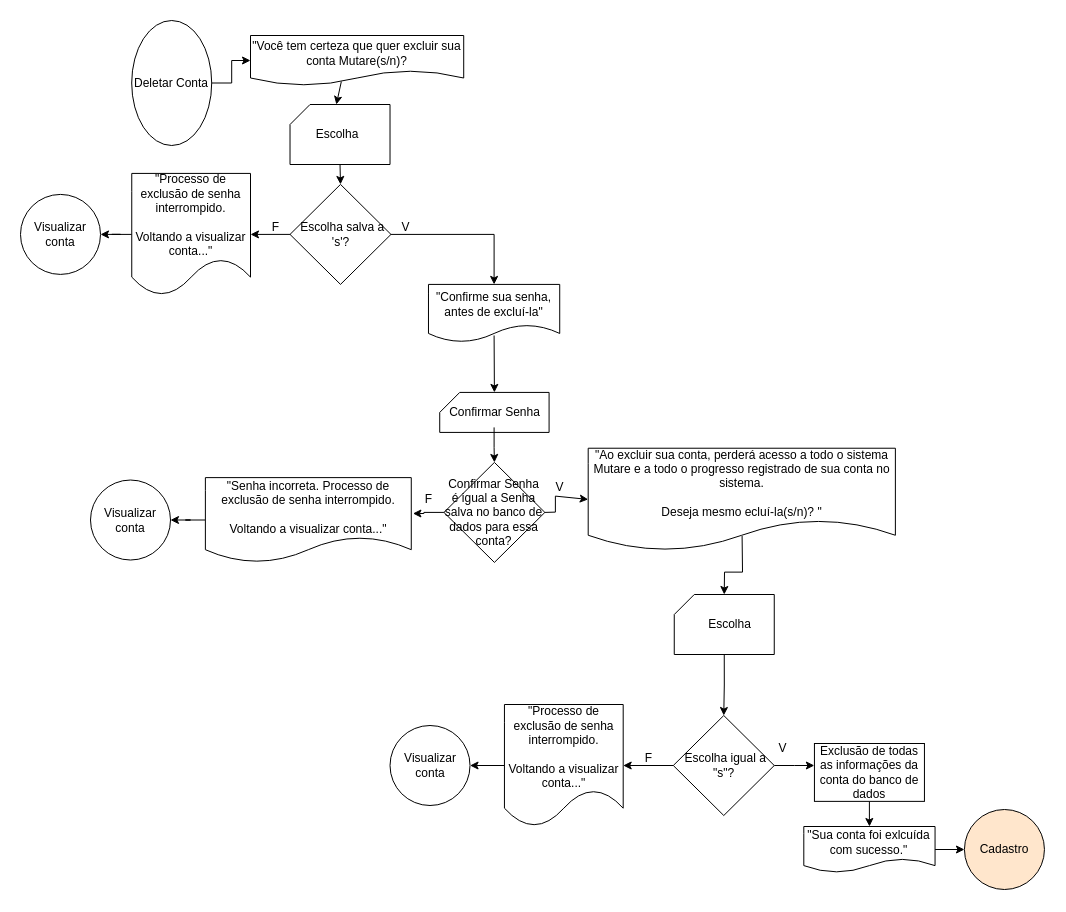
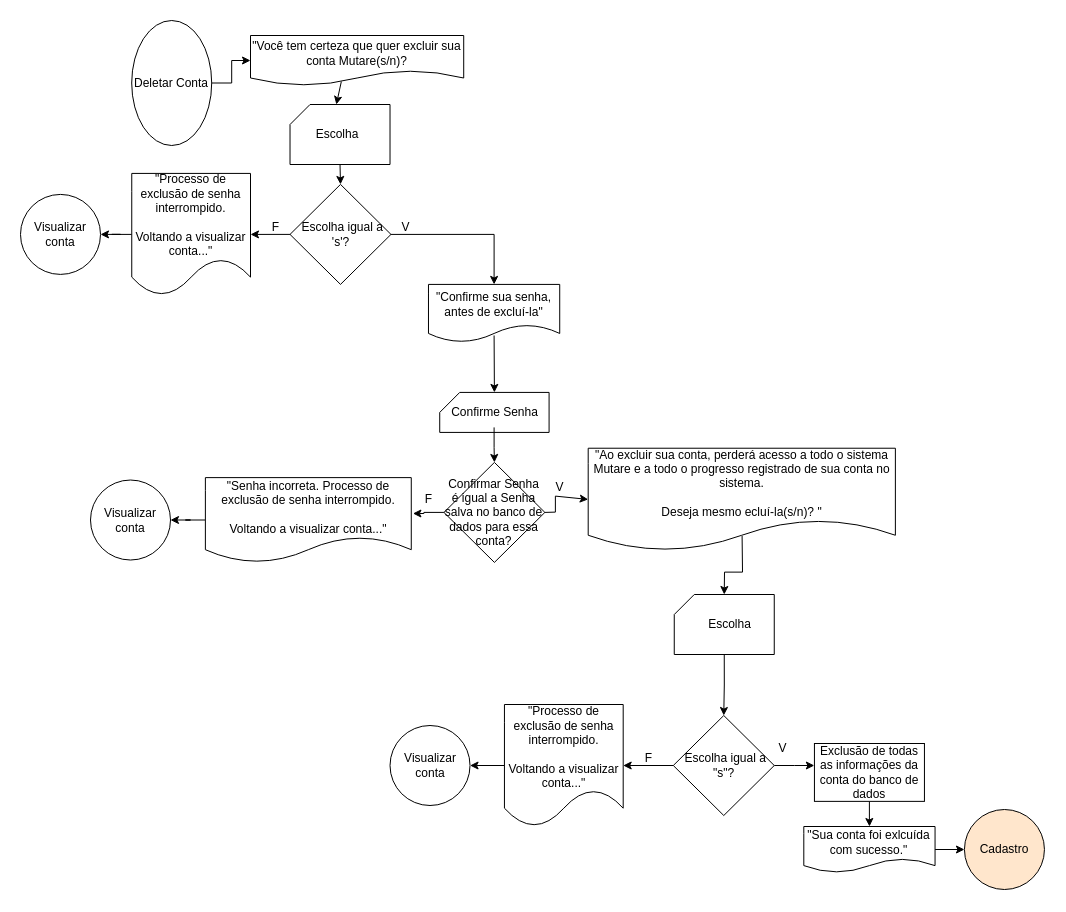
node "Escolha salva a 's'?": label "Escolha salva a 's'?" -> "Escolha igual a 's'?"
node "Confirmar Senha": label "Confirmar Senha" -> "Confirme Senha"
